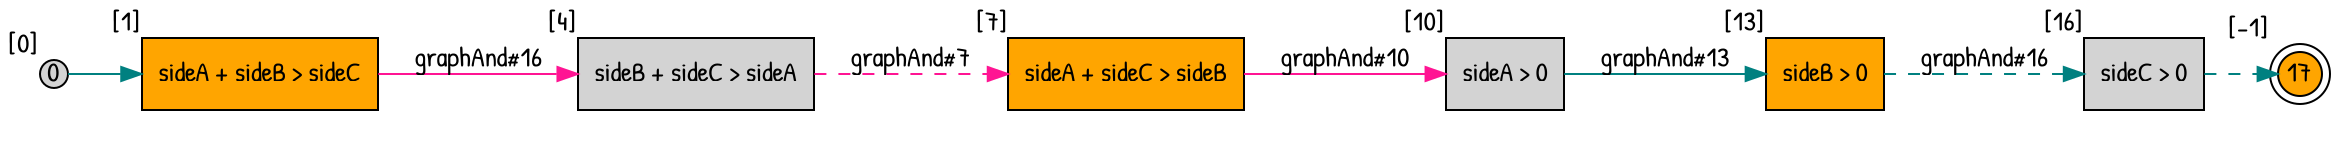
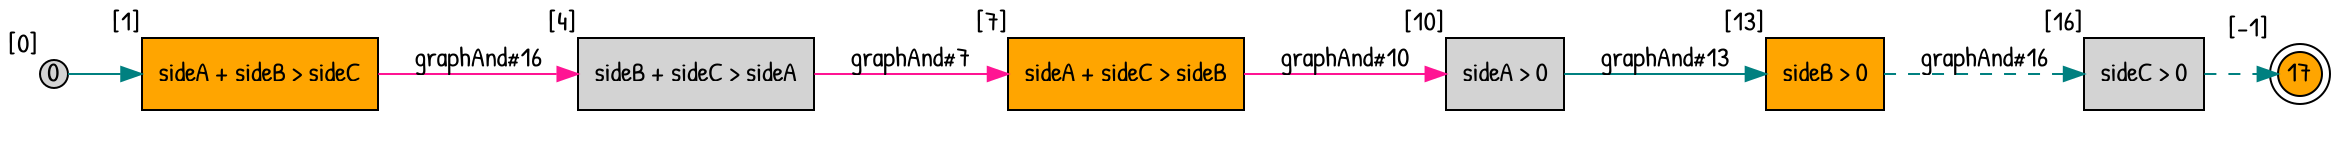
edge "sideB + sideC > sideA [4]" -> "sideA + sideC > sideB [7]": style dashed -> solid
